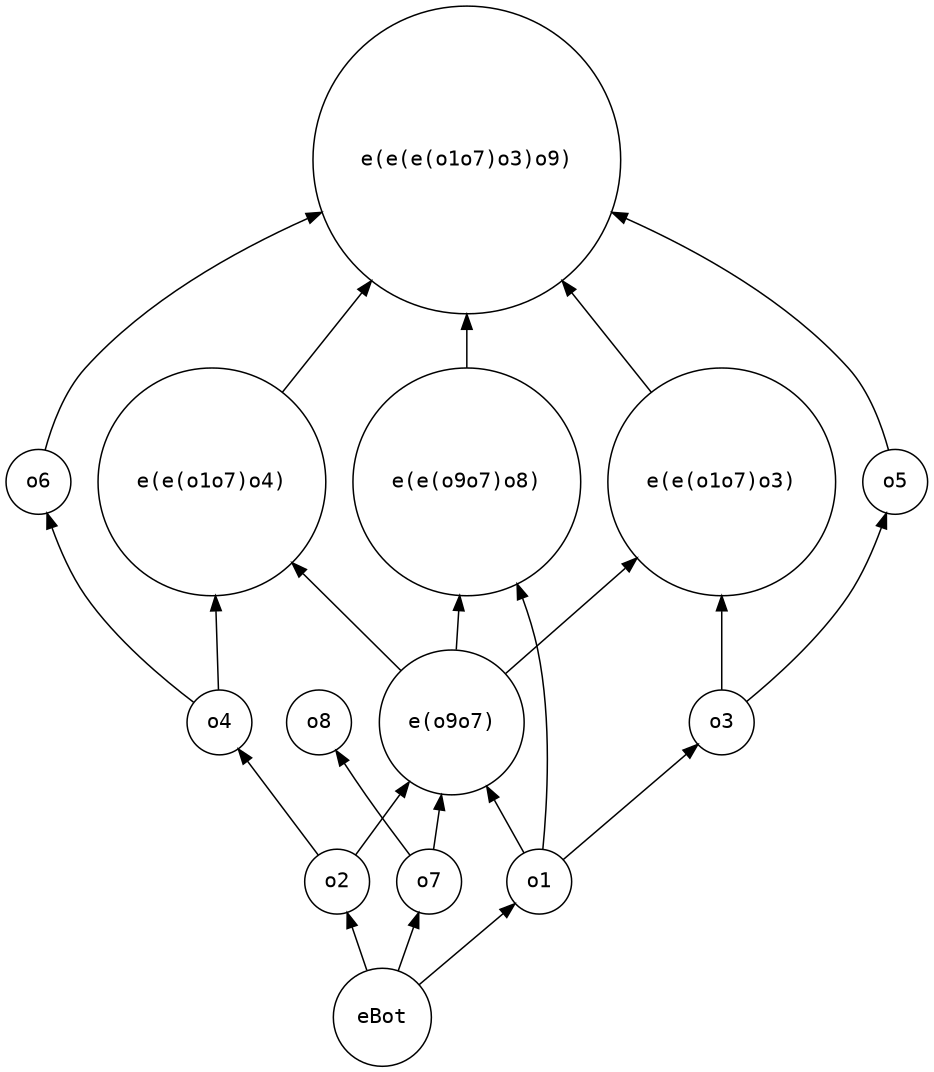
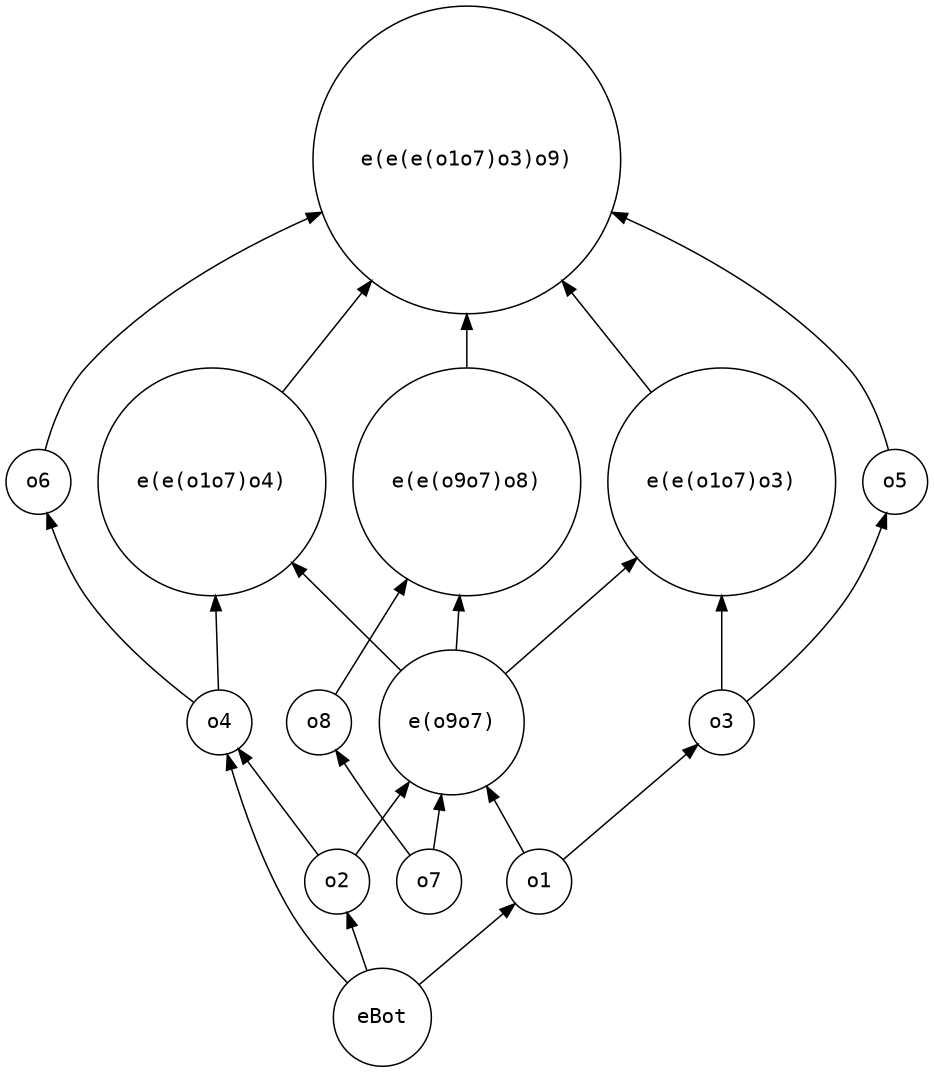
edge "o1" -> "e(e(o9o7)o8)": now "o8" -> "e(e(o9o7)o8)"
edge "eBot" -> "o7": now "eBot" -> "o4"
